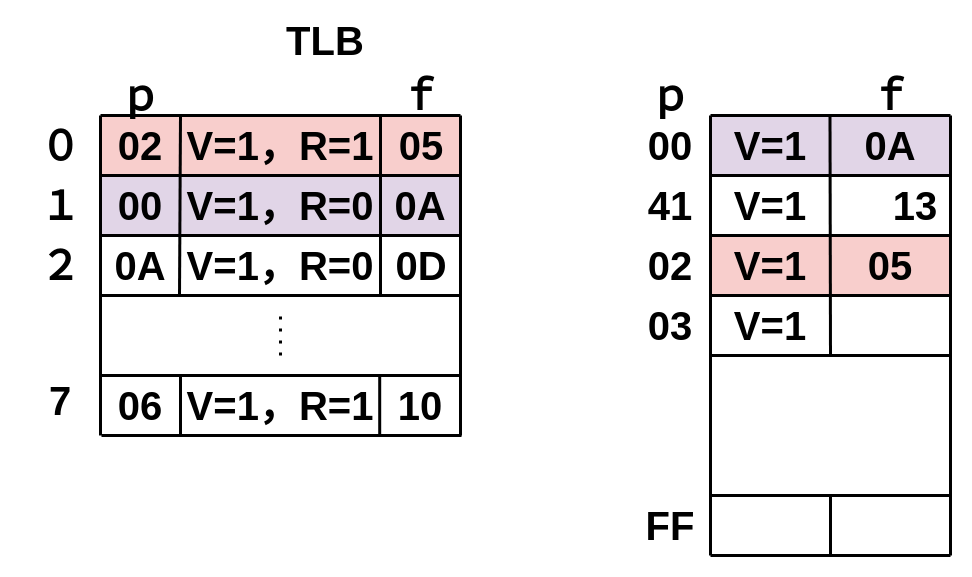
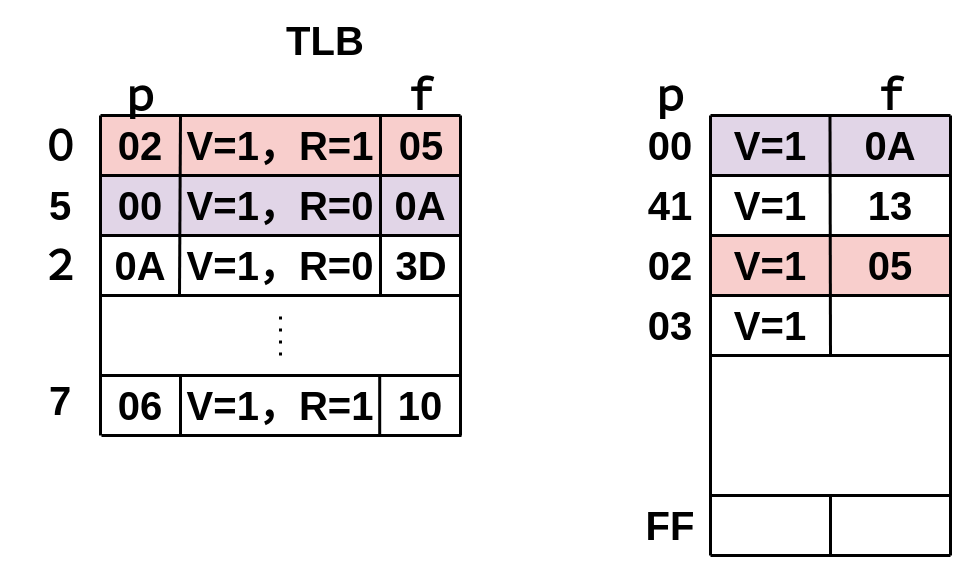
node "１": label "１" -> "5"
node "13": moved (916, 206) -> (891, 206)
node "0D": label "0D" -> "3D"
